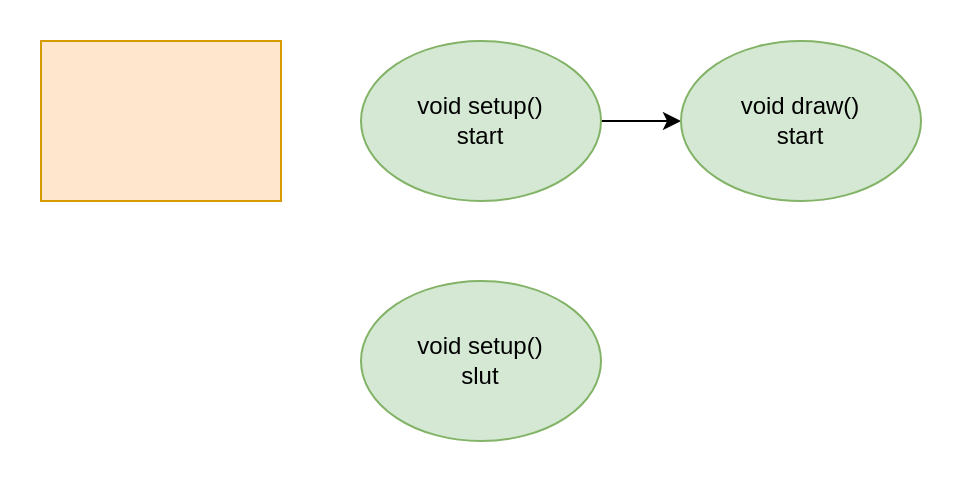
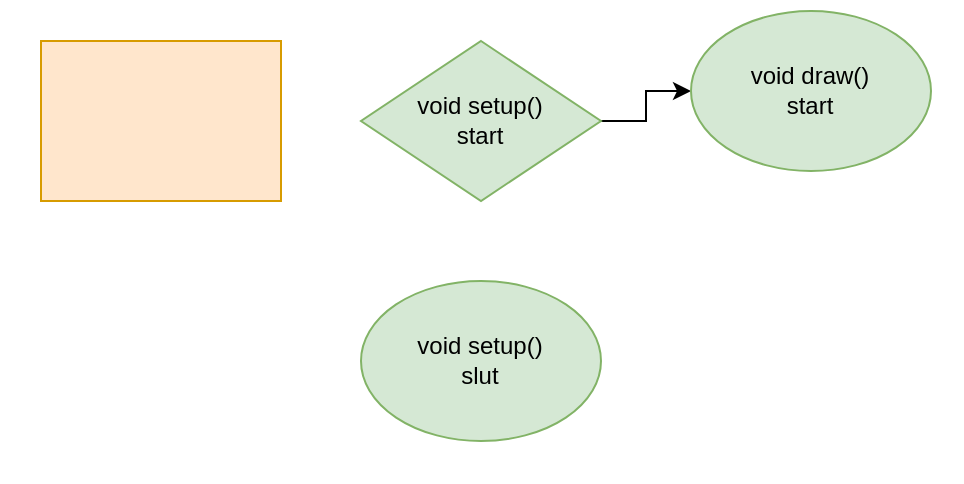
node "void setup() start": shape ellipse -> diamond
node "void draw() start": moved (801, 121) -> (811, 91)
